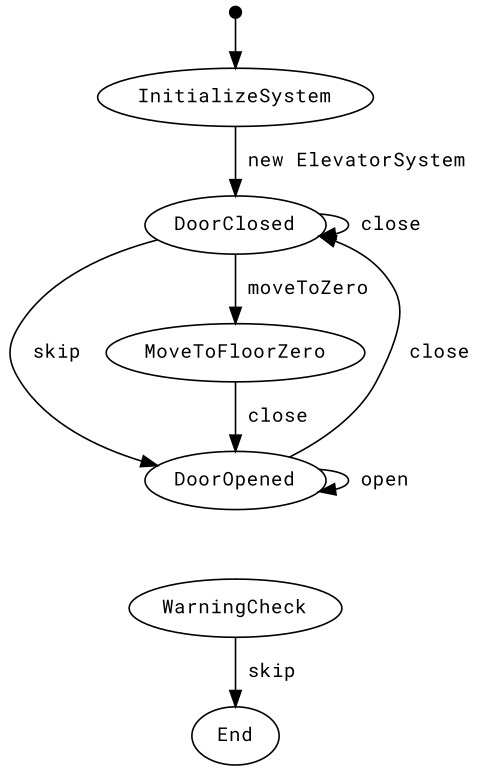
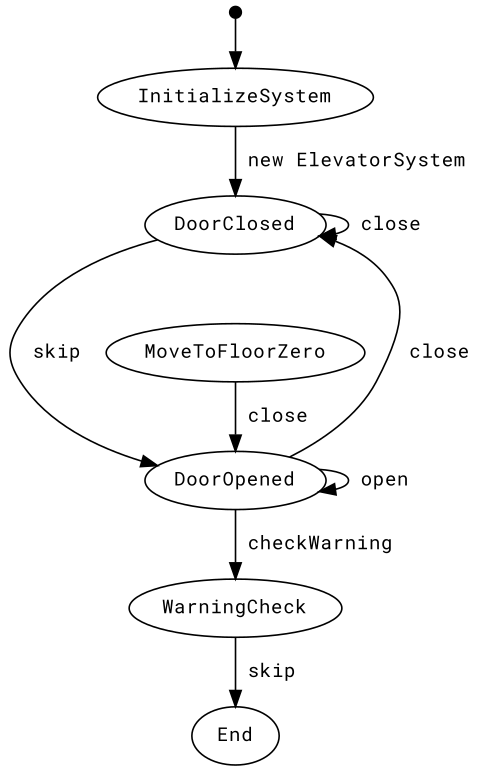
edge "DoorClosed" -> "MoveToFloorZero": removed, label "moveToZero"
edge "DoorOpened" -> "WarningCheck": added, label "checkWarning"
